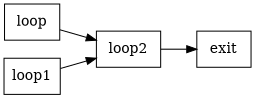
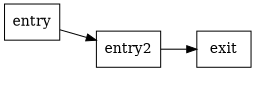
node "loop": label "loop" -> "entry"
node "loop2": label "loop2" -> "entry2"
node "loop1": removed
